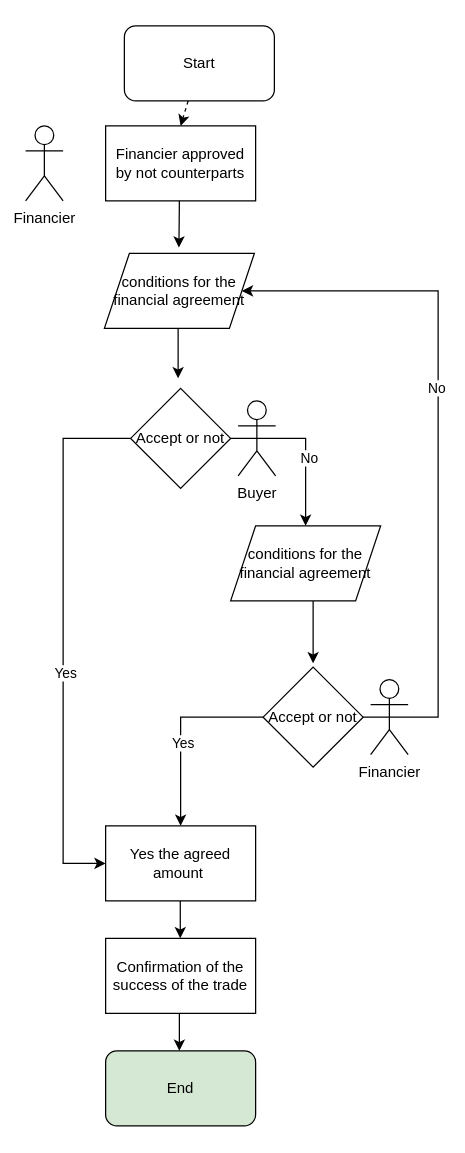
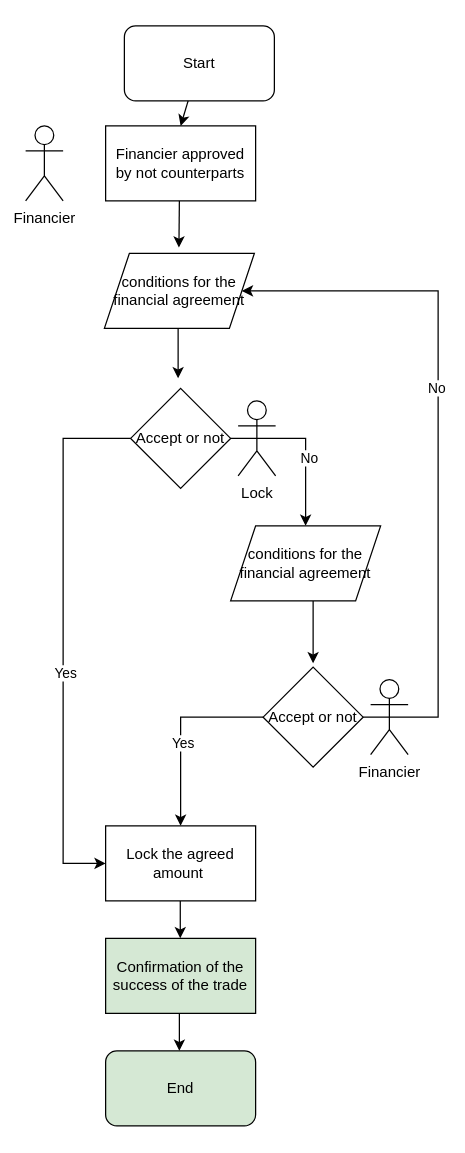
edge "Start" -> "Financier approved by not counterparts": style dashed -> solid
node "Buyer": label "Buyer" -> "Lock"
node "Yes the agreed amount": label "Yes the agreed amount" -> "Lock the agreed amount"
node "Confirmation of the success of the trade": fillcolor #ffffff -> #d5e8d4
